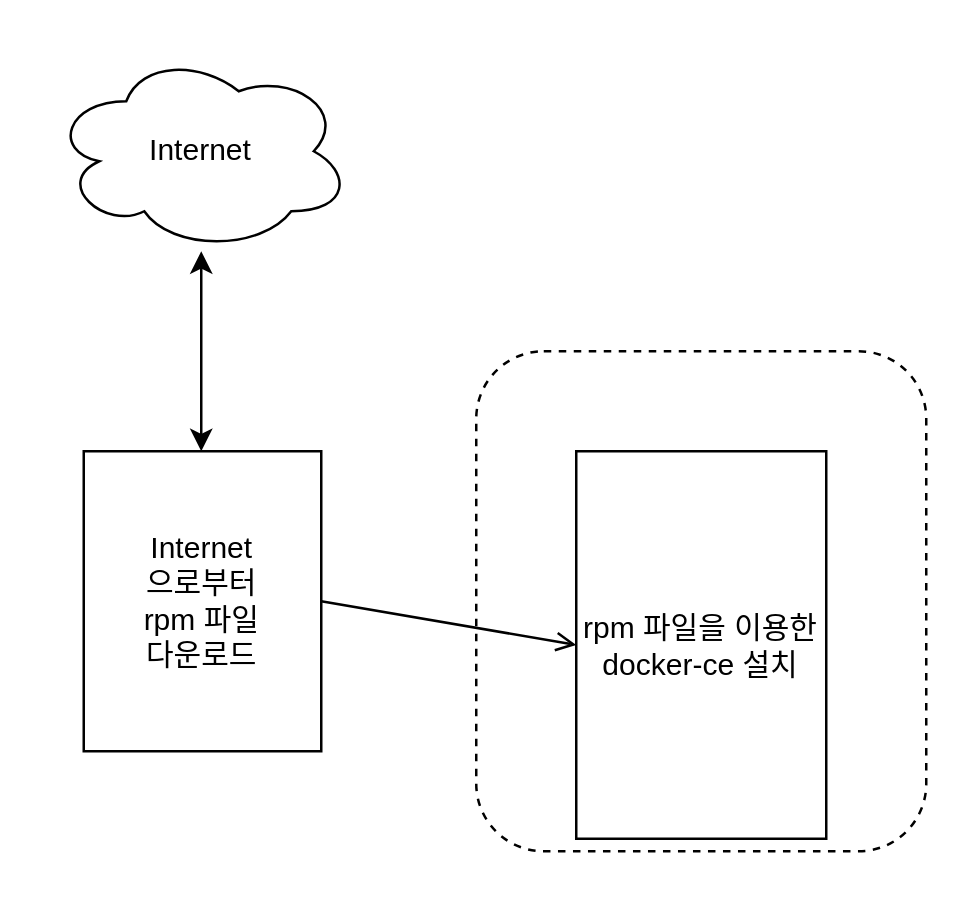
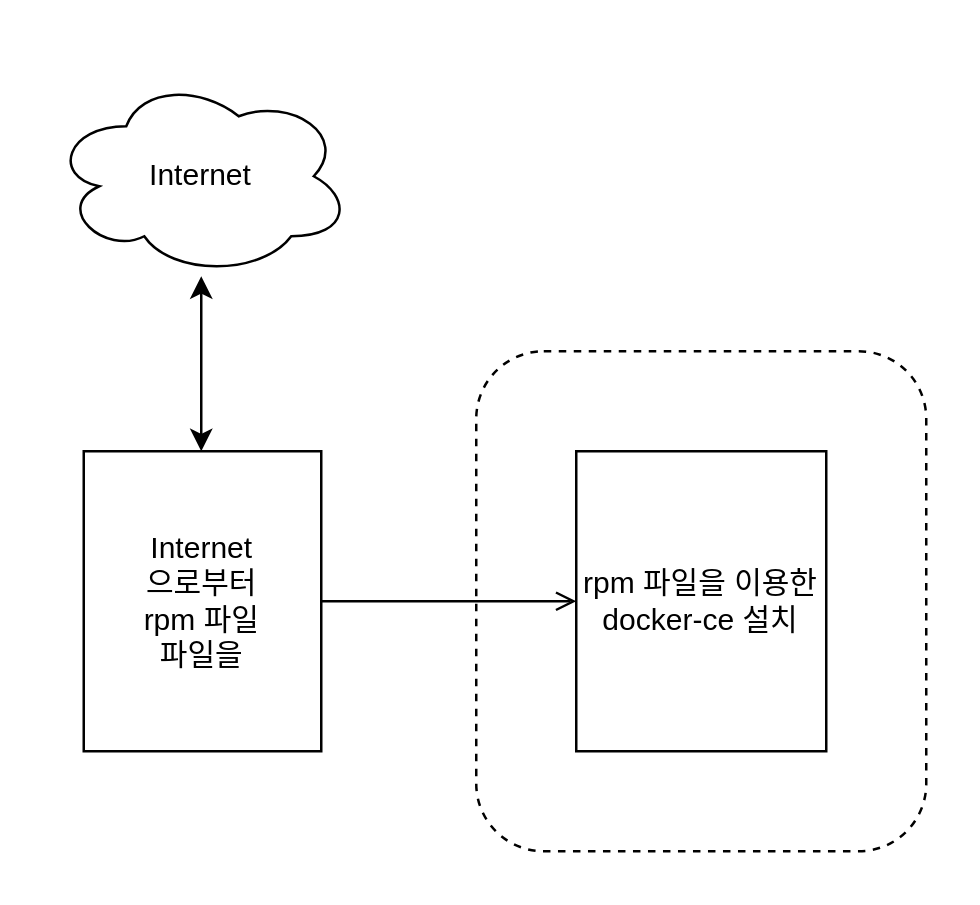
node "Internet": moved (201, 151) -> (201, 176)
node "Internet 으로부터 rpm 파일 다운로드": label "Internet 으로부터 rpm 파일 다운로드" -> "Internet 으로부터 rpm 파일 파일을"
node "rpm 파일을 이용한 docker-ce 설치": size 250x388 -> 250x300
